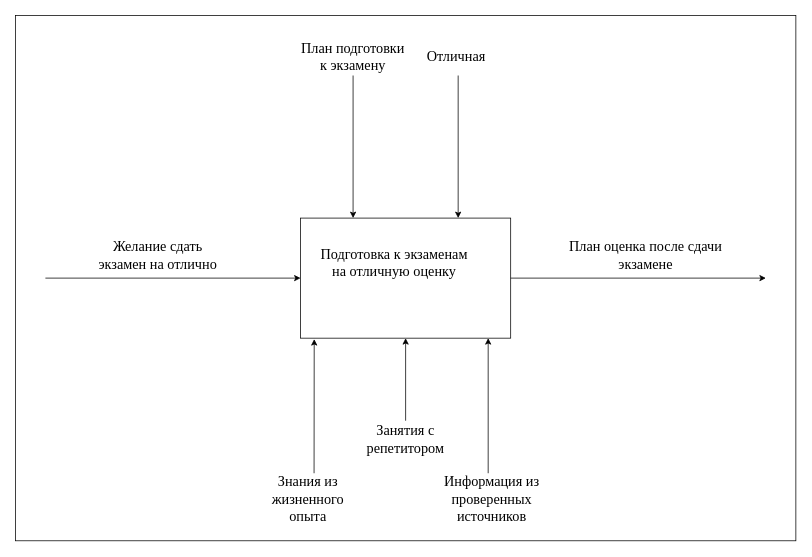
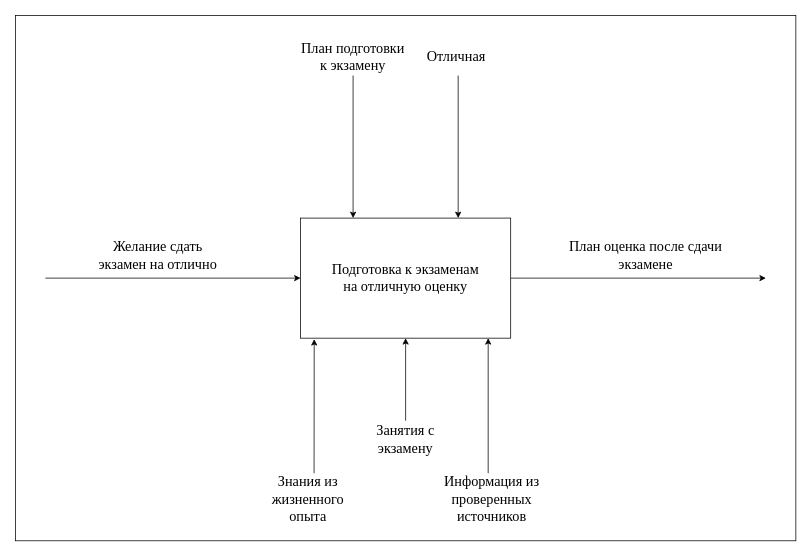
node "Подготовка к экзаменам на отличную оценку": moved (394, 263) -> (405, 278)
node "Занятия с репетитором": label "Занятия с репетитором" -> "Занятия с экзамену"
